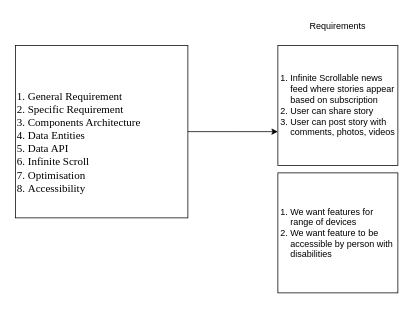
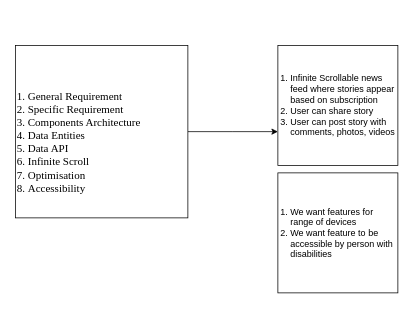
node "Requirements": removed
